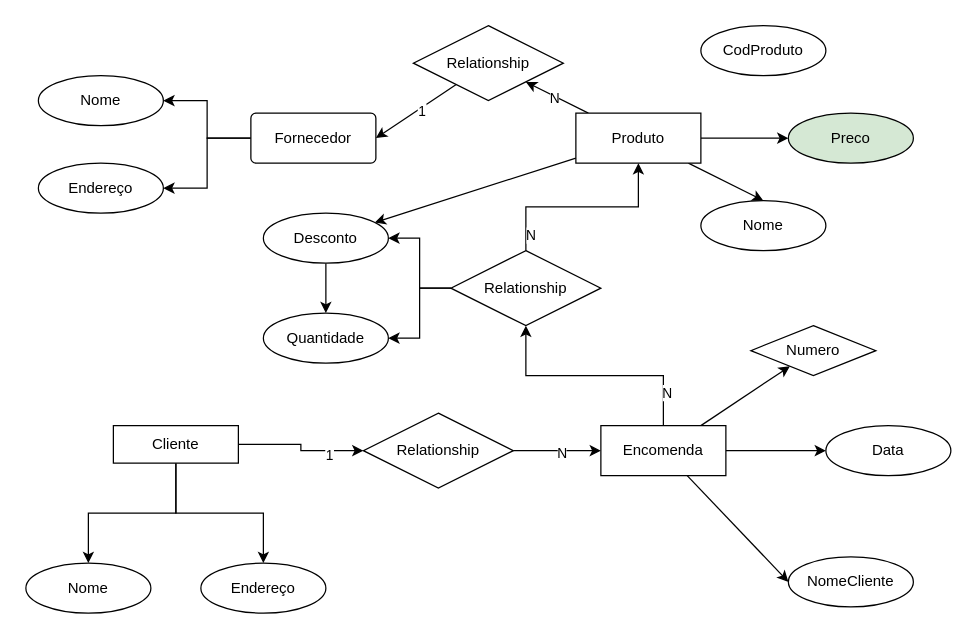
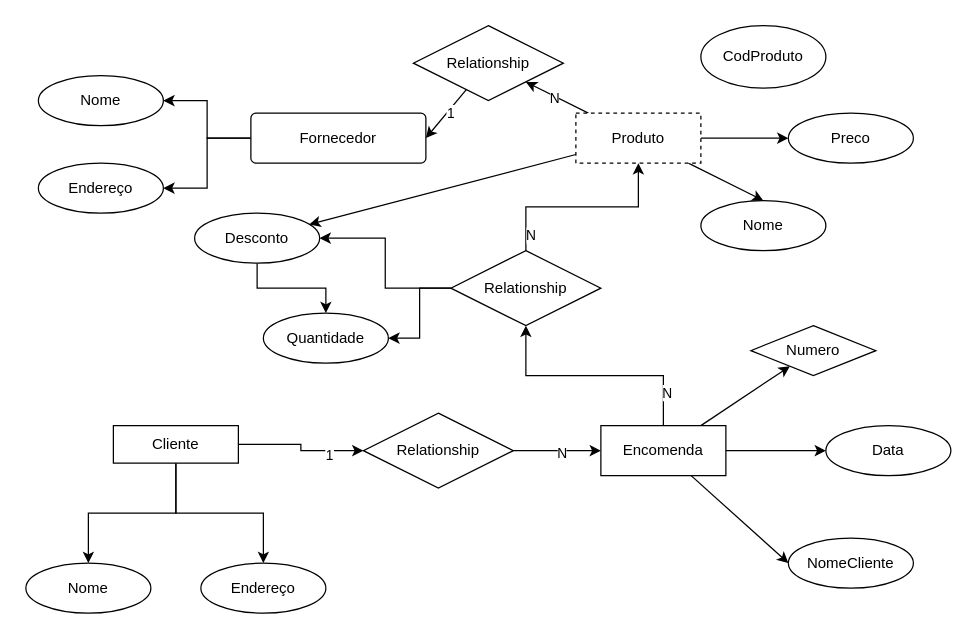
node "CodProduto": size 125x50 -> 125x63
node "Fornecedor": size 125x50 -> 175x50
node "Produto": style solid -> dashed
node "Preco": fillcolor #d5e8d4 -> #ffffff
node "Desconto": moved (326, 238) -> (257, 238)
node "NomeCliente": moved (851, 582) -> (851, 563)
